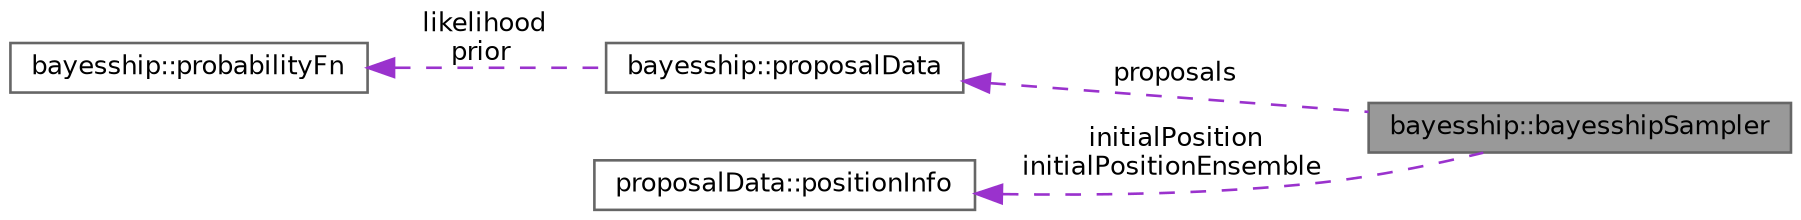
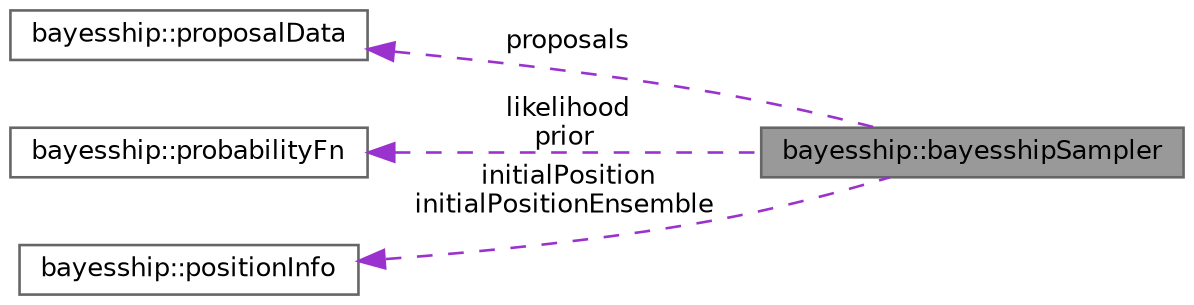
edge "bayesship::proposalData" -> "bayesship::probabilityFn": now "bayesship::bayesshipSampler" -> "bayesship::probabilityFn"
node "proposalData::positionInfo": label "proposalData::positionInfo" -> "bayesship::positionInfo"
